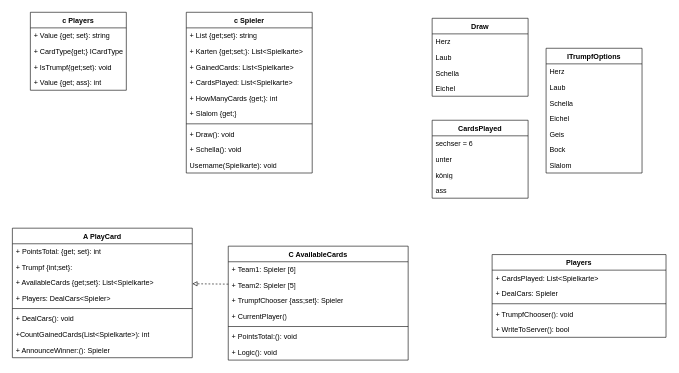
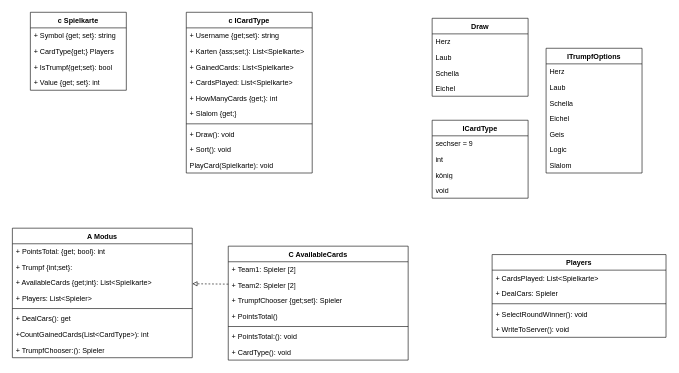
node "c Players": label "c Players" -> "c Spielkarte"
node "c Spieler": label "c Spieler" -> "c ICardType"
node "+ Value {get; set}: string": label "+ Value {get; set}: string" -> "+ Symbol {get; set}: string"
node "+ List {get;set}: string": label "+ List {get;set}: string" -> "+ Username {get;set}: string"
node "+ CardType{get;} ICardType": label "+ CardType{get;} ICardType" -> "+ CardType{get;} Players"
node "+ Karten {get;set;}: List<Spielkarte>": label "+ Karten {get;set;}: List<Spielkarte>" -> "+ Karten {ass;set;}: List<Spielkarte>"
node "+ IsTrumpf{get;set}: void": label "+ IsTrumpf{get;set}: void" -> "+ IsTrumpf{get;set}: bool"
node "+ Value {get; ass}: int": label "+ Value {get; ass}: int" -> "+ Value {get; set}: int"
node "CardsPlayed": label "CardsPlayed" -> "ICardType"
node "sechser = 6": label "sechser = 6" -> "sechser = 9"
node "+ Schella(): void": label "+ Schella(): void" -> "+ Sort(): void"
node "Bock": label "Bock" -> "Logic"
node "unter": label "unter" -> "int"
node "Username(Spielkarte): void": label "Username(Spielkarte): void" -> "PlayCard(Spielkarte): void"
node "ass": label "ass" -> "void"
node "A PlayCard": label "A PlayCard" -> "A Modus"
node "+ PointsTotal: {get; set}: int": label "+ PointsTotal: {get; set}: int" -> "+ PointsTotal: {get; bool}: int"
node "+ Team1: Spieler [6]": label "+ Team1: Spieler [6]" -> "+ Team1: Spieler [2]"
node "+ AvailableCards {get;set}: List<Spielkarte>": label "+ AvailableCards {get;set}: List<Spielkarte>" -> "+ AvailableCards {get;int}: List<Spielkarte>"
node "+ Team2: Spieler [5]": label "+ Team2: Spieler [5]" -> "+ Team2: Spieler [2]"
node "+ Players: DealCars<Spieler>": label "+ Players: DealCars<Spieler>" -> "+ Players: List<Spieler>"
node "+ TrumpfChooser {ass;set}: Spieler": label "+ TrumpfChooser {ass;set}: Spieler" -> "+ TrumpfChooser {get;set}: Spieler"
node "+ TrumpfChooser(): void": label "+ TrumpfChooser(): void" -> "+ SelectRoundWinner(): void"
node "+ CurrentPlayer()": label "+ CurrentPlayer()" -> "+ PointsTotal()"
node "+ DealCars(): void": label "+ DealCars(): void" -> "+ DealCars(): get"
node "+ WriteToServer(): bool": label "+ WriteToServer(): bool" -> "+ WriteToServer(): void"
node "+CountGainedCards(List<Spielkarte>): int": label "+CountGainedCards(List<Spielkarte>): int" -> "+CountGainedCards(List<CardType>): int"
node "+ AnnounceWinner:(): Spieler": label "+ AnnounceWinner:(): Spieler" -> "+ TrumpfChooser:(): Spieler"
node "+ Logic(): void": label "+ Logic(): void" -> "+ CardType(): void"
